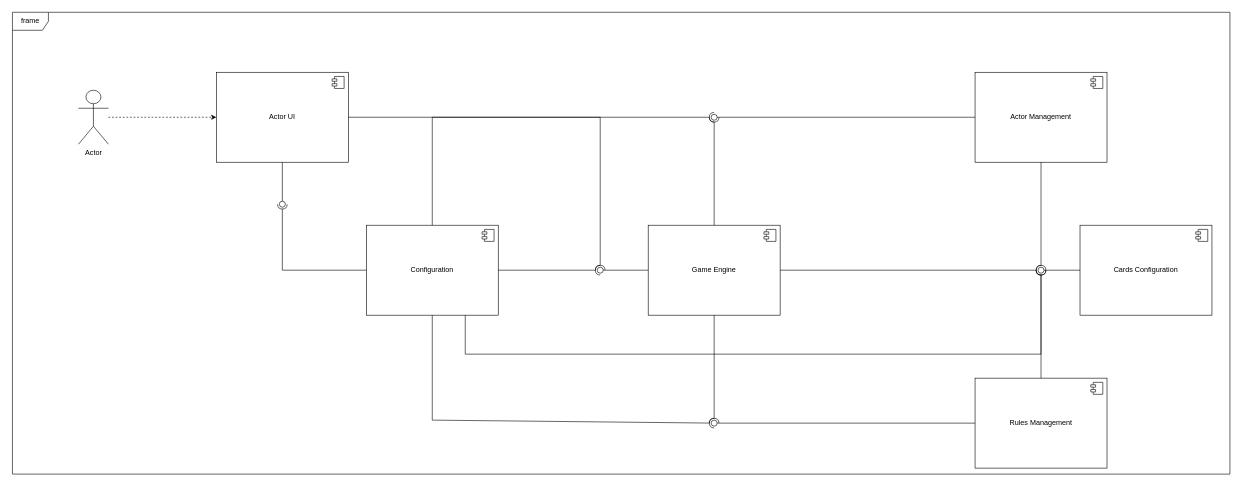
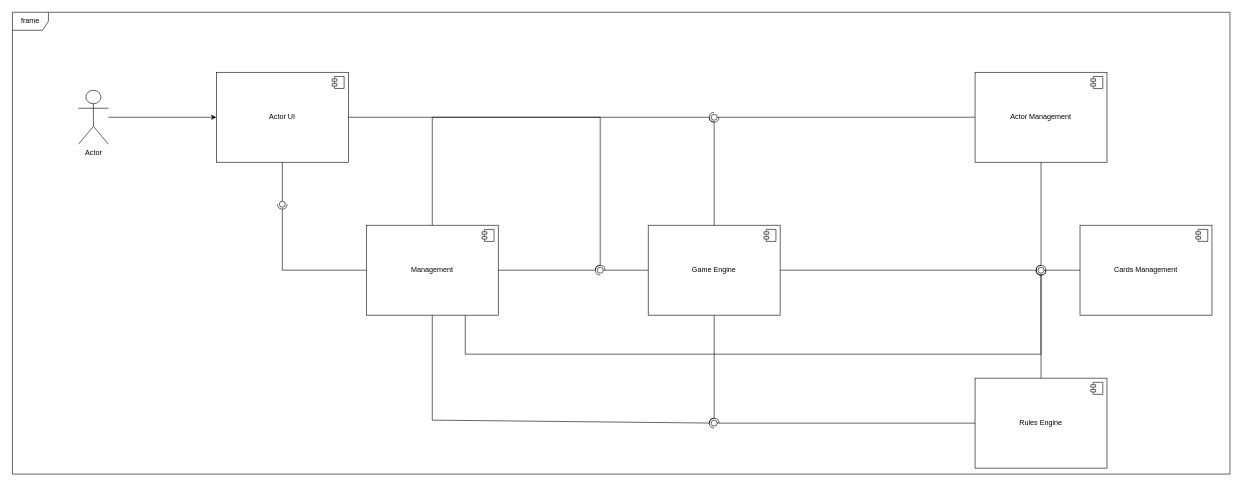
edge "Actor" -> "Actor UI": style dashed -> solid
node "Configuration": label "Configuration" -> "Management"
node "Cards Configuration": label "Cards Configuration" -> "Cards Management"
node "Rules Management": label "Rules Management" -> "Rules Engine"
